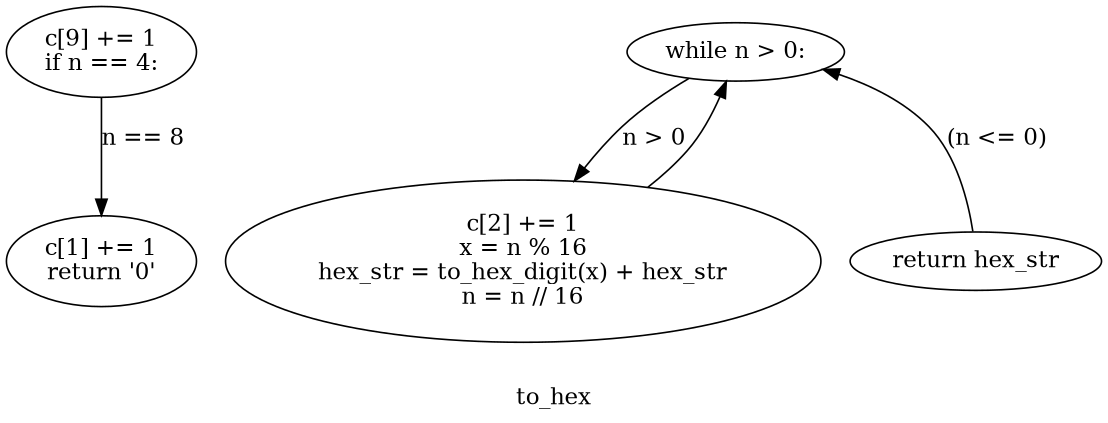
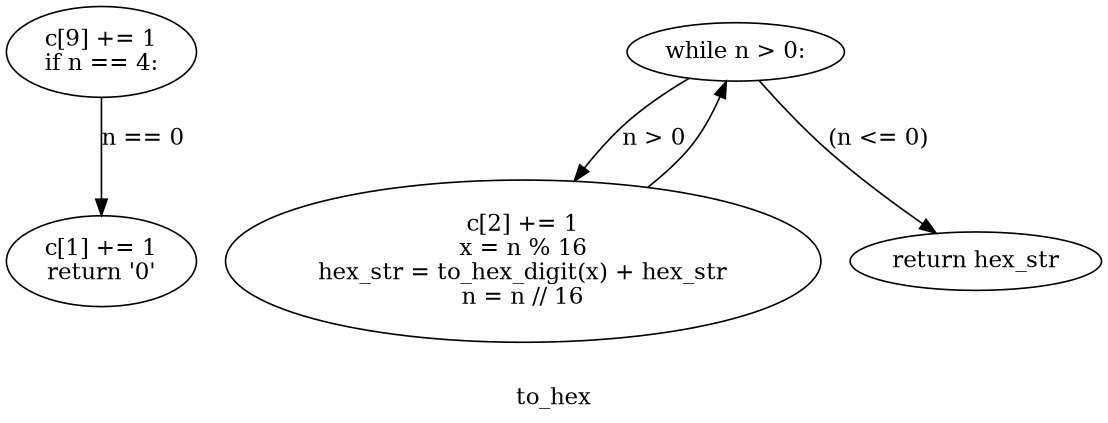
edge "return hex_str" -> "while n > 0:": reversed
edge "c[9] += 1 if n == 4:" -> "c[1] += 1 return '0'": label "n == 8" -> "n == 0"
